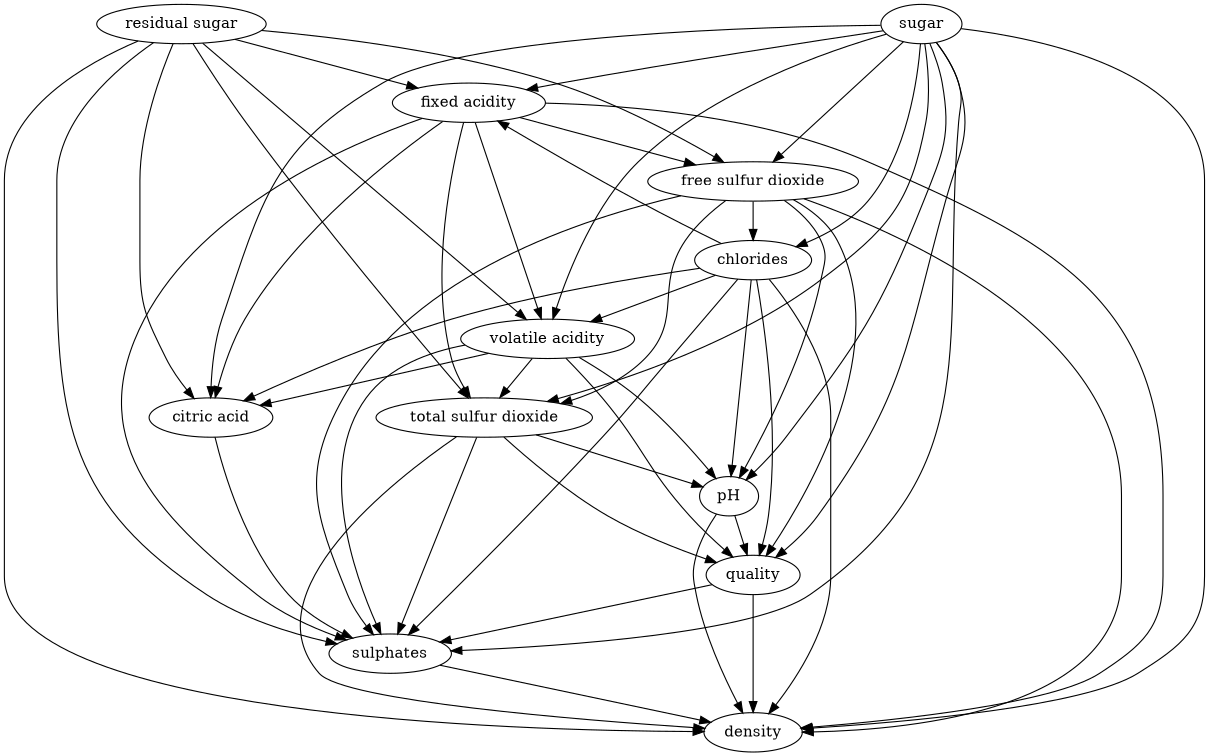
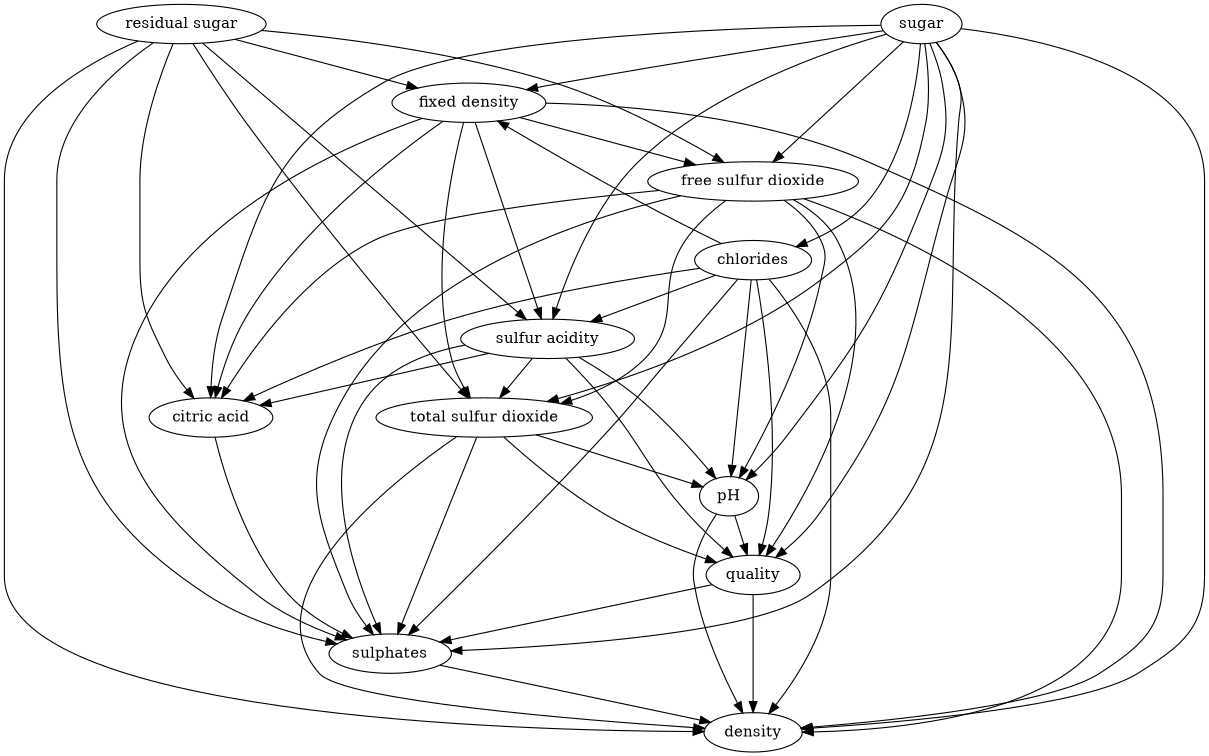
node "fixed acidity": label "fixed acidity" -> "fixed density"
edge "free sulfur dioxide" -> "chlorides": now "free sulfur dioxide" -> "citric acid"
node "volatile acidity": label "volatile acidity" -> "sulfur acidity"
